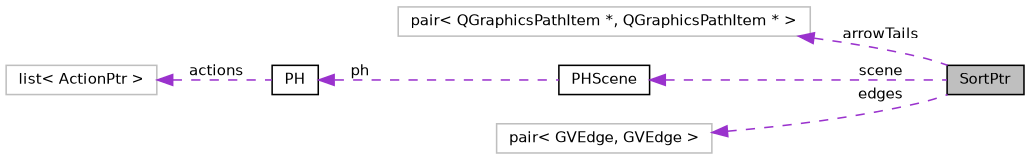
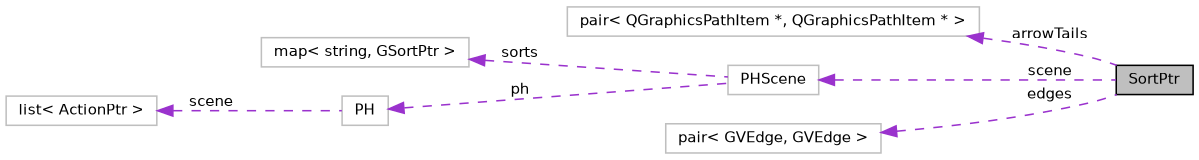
node "map< string, GSortPtr >": added
edge "PH" -> "list< ActionPtr >": label " actions" -> " scene"
node "PH": color black -> grey75
node "PHScene": color black -> grey75
